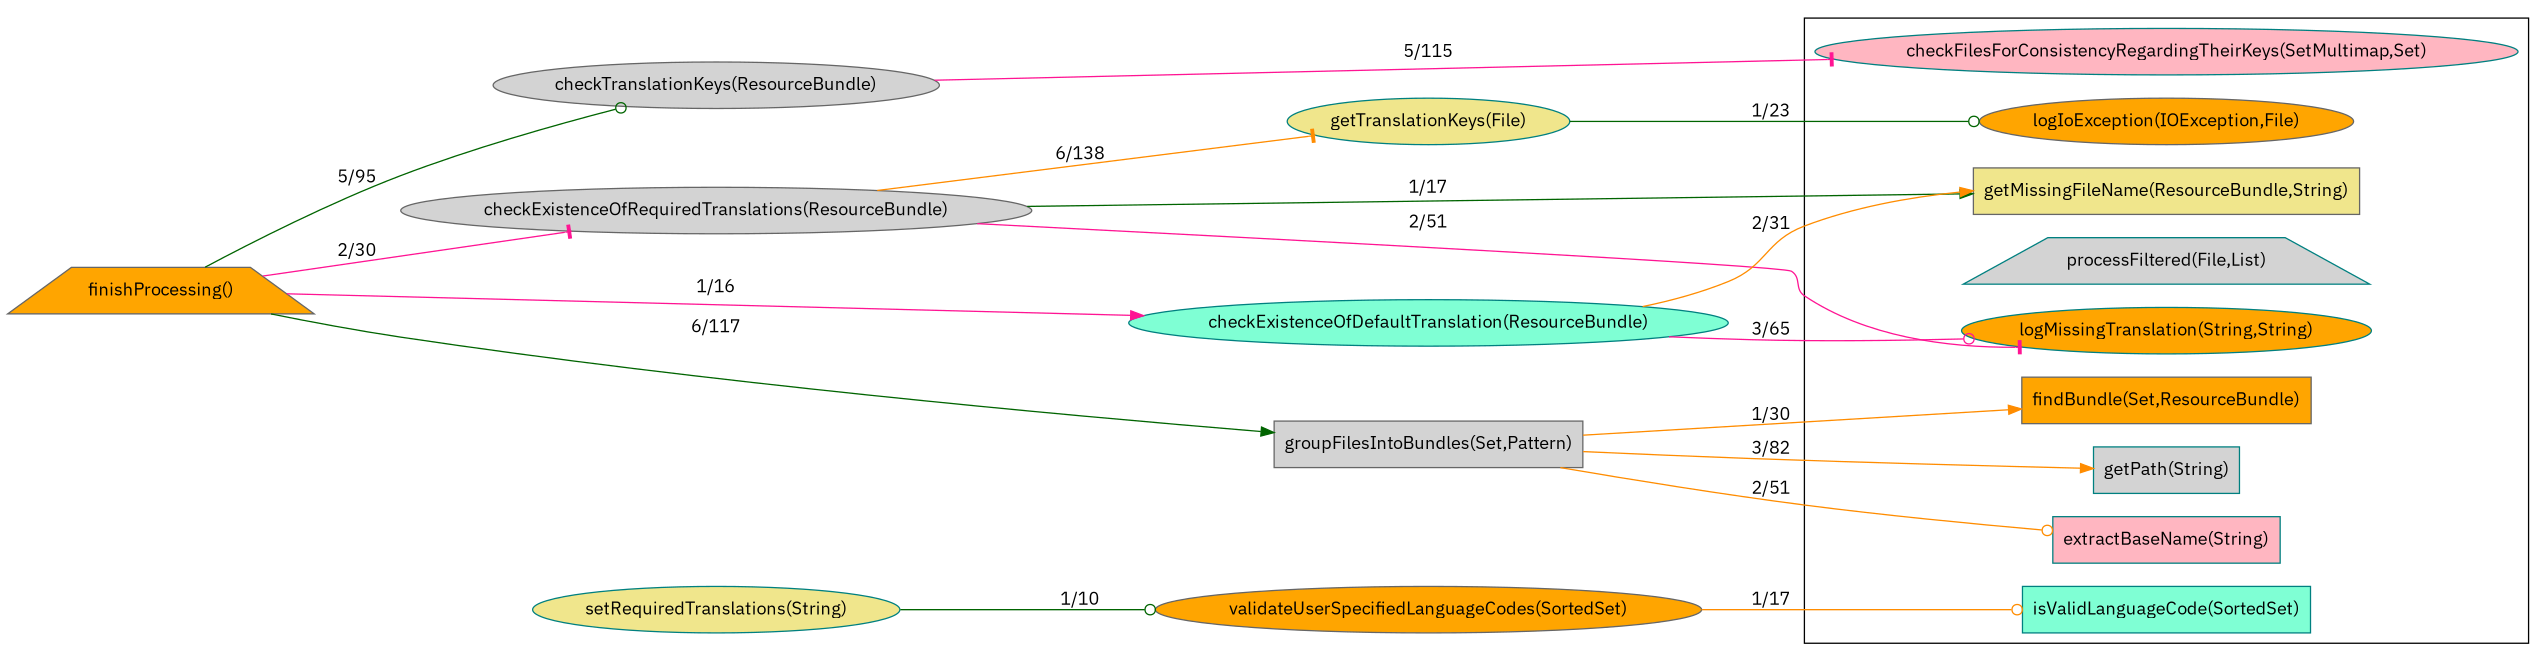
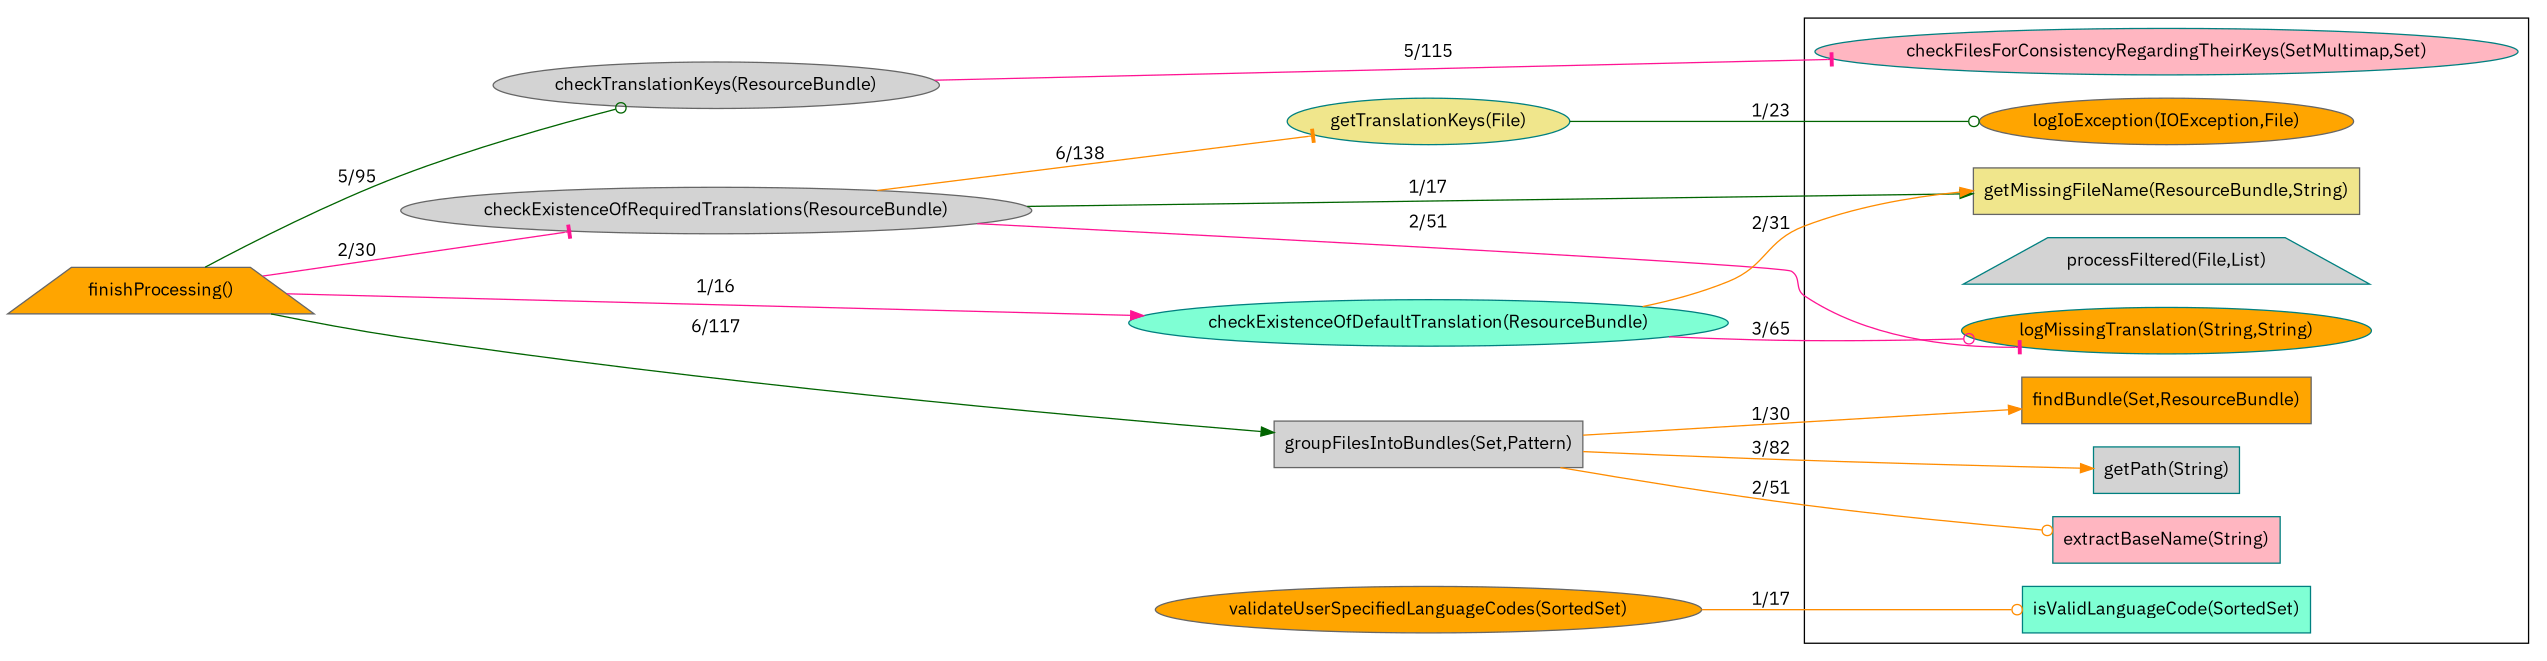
node "setRequiredTranslations(String)": removed
